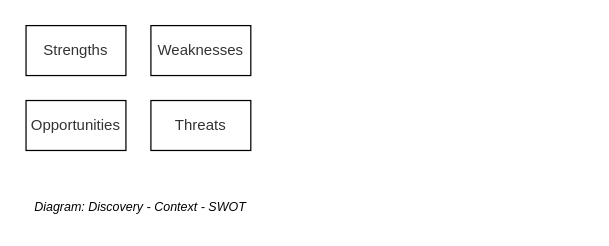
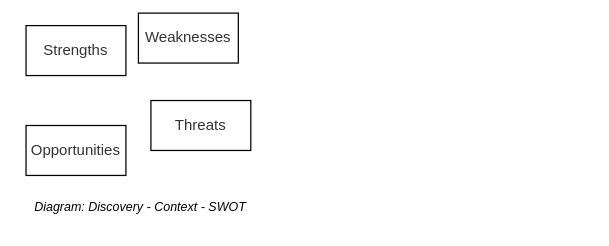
node "Weaknesses": moved (201, 51) -> (188, 38)
node "Opportunities": moved (76, 126) -> (76, 151)
